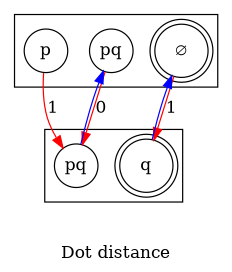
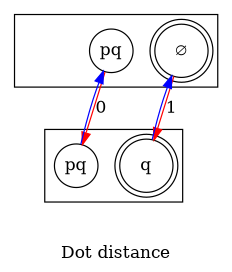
node "p": removed
